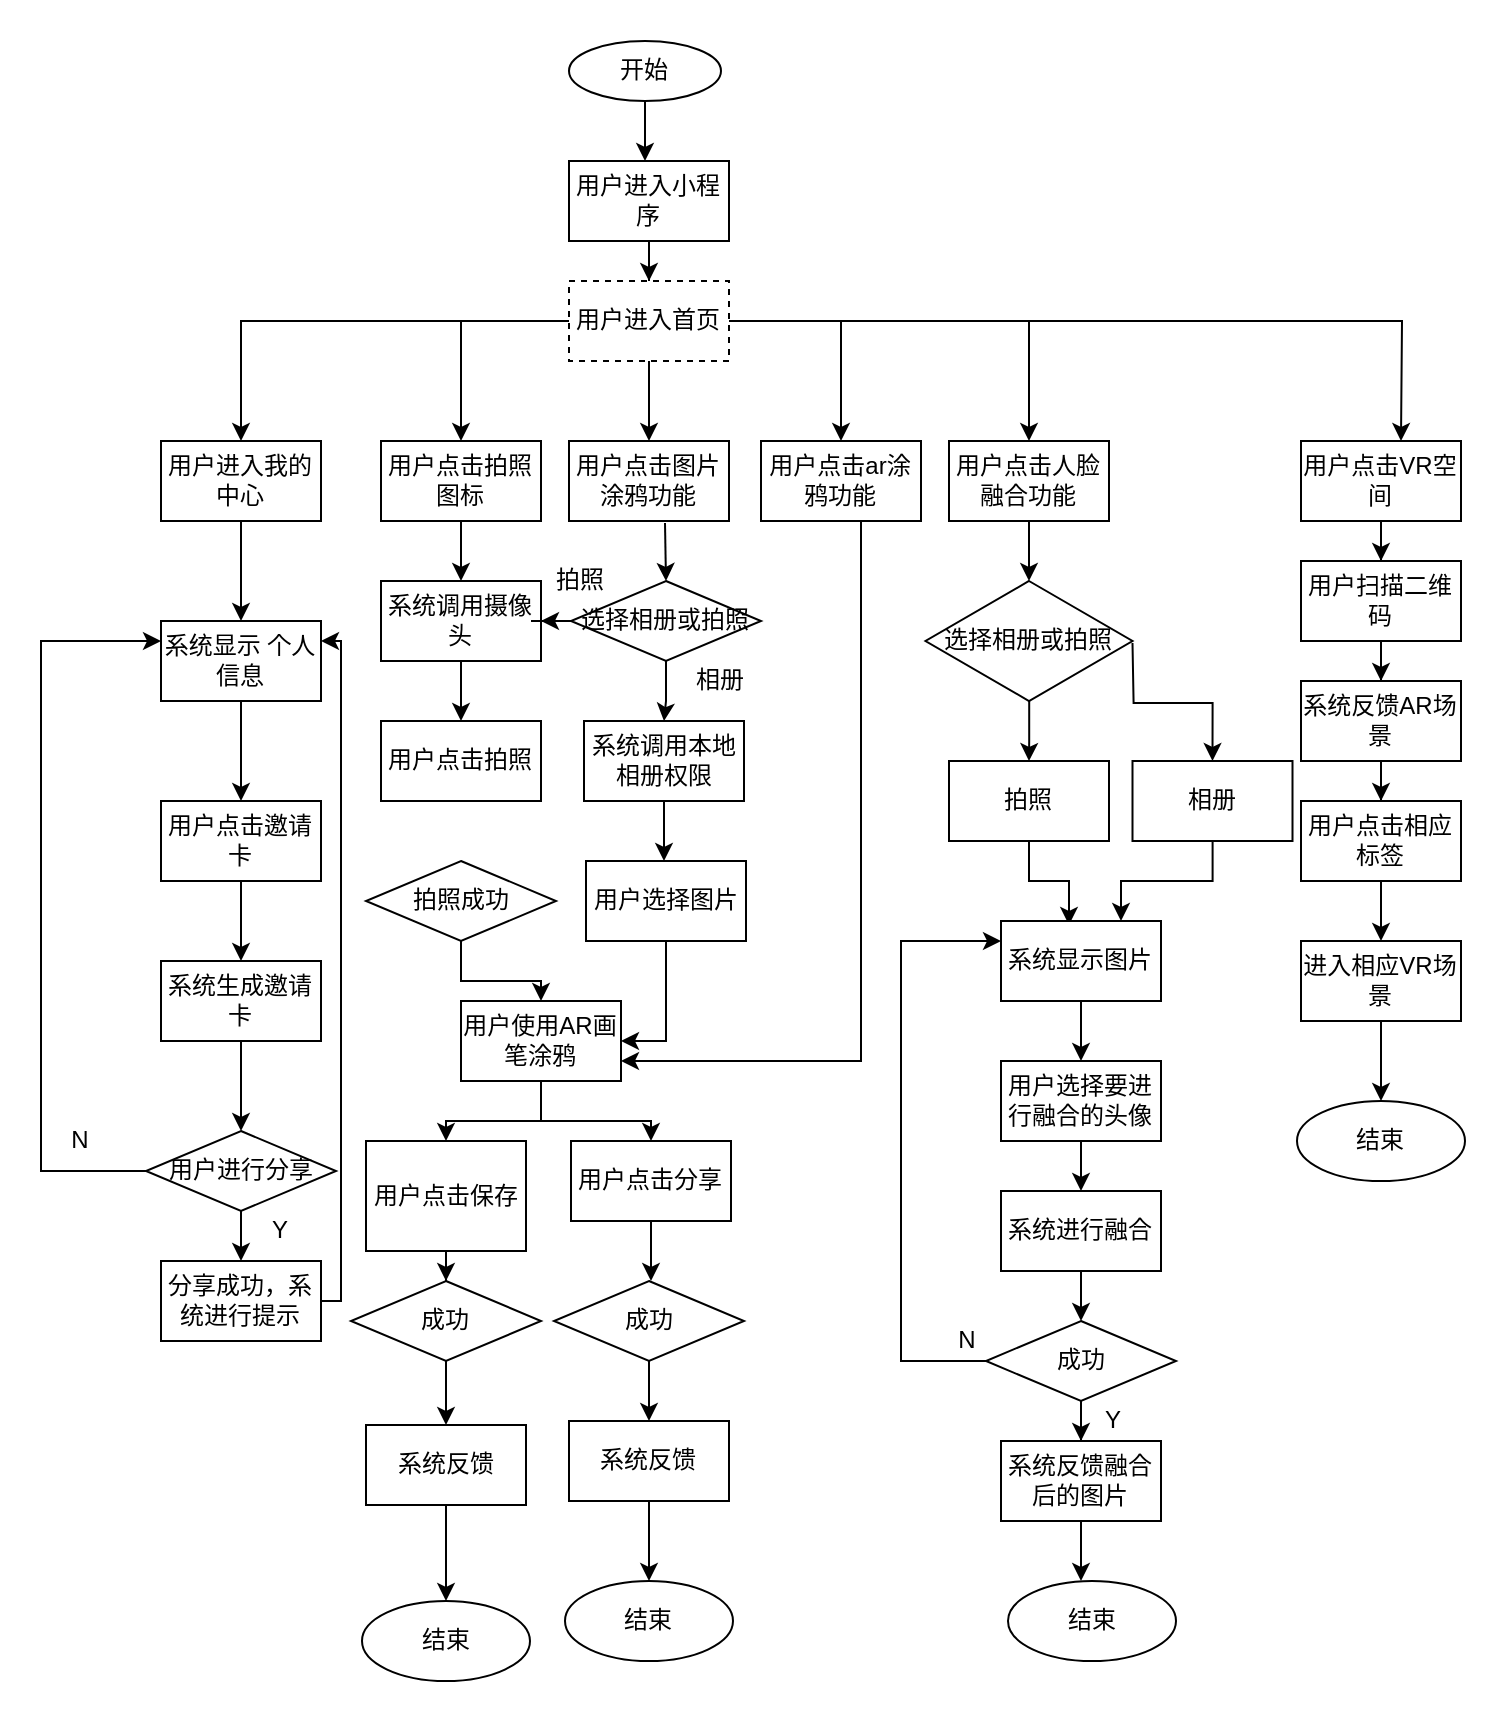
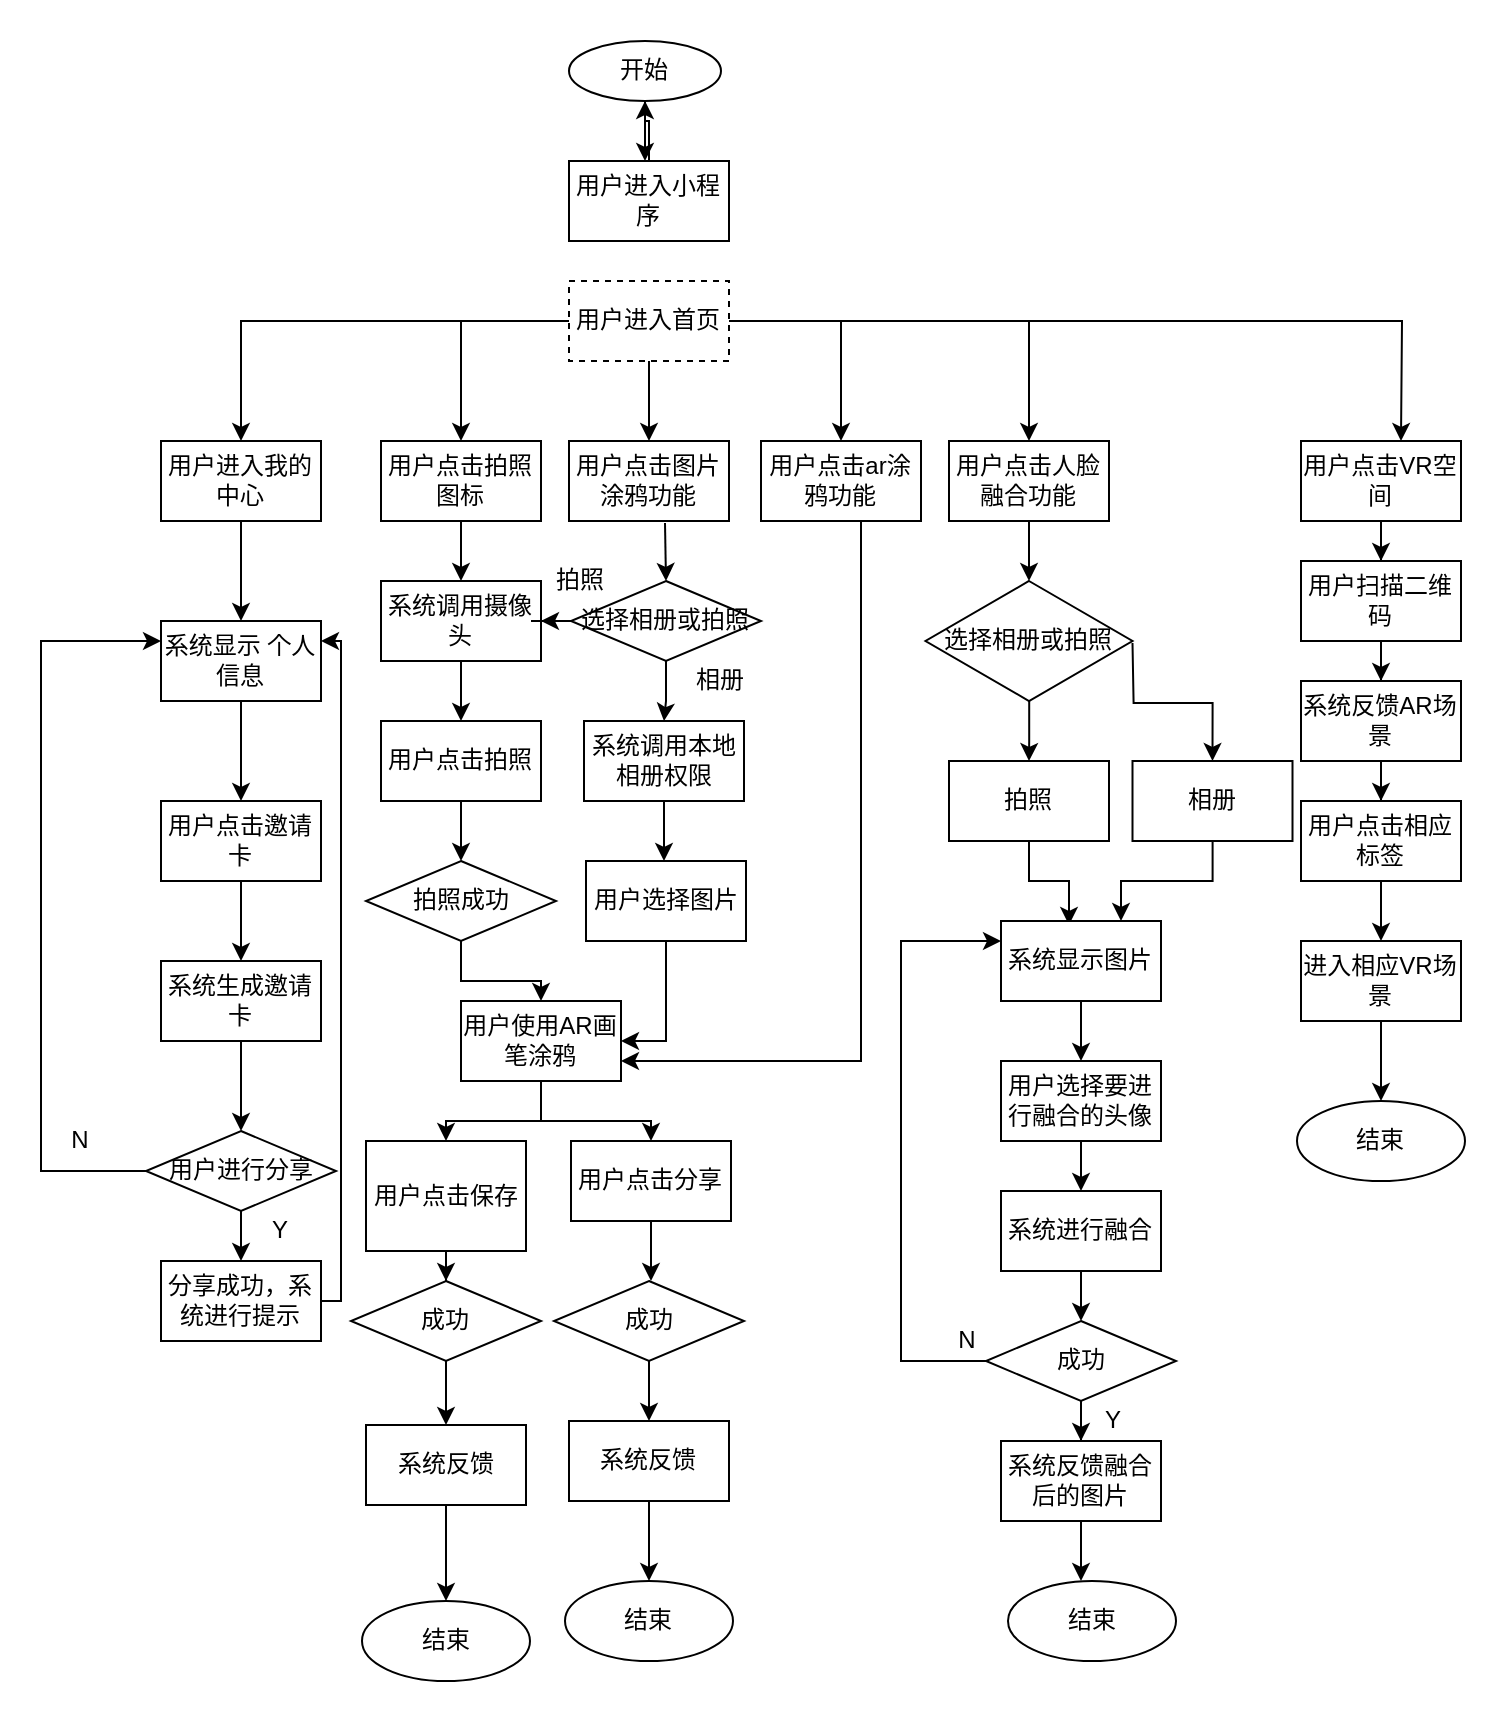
edge "用户进入小程序" -> "用户进入首页": now "用户进入小程序" -> "开始"
edge "用户点击拍照" -> "拍照成功": added
